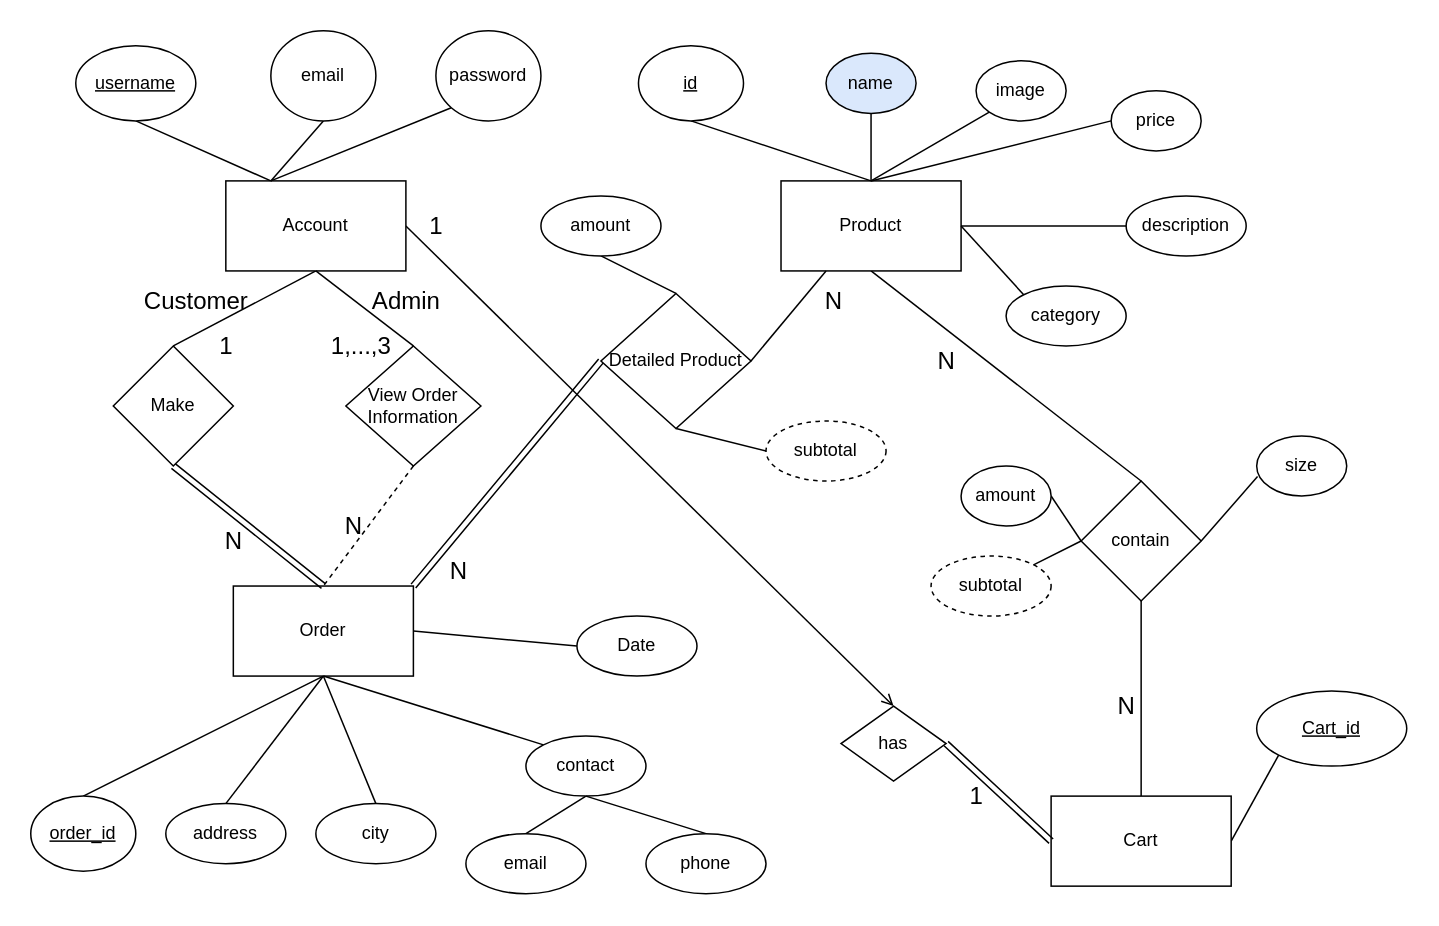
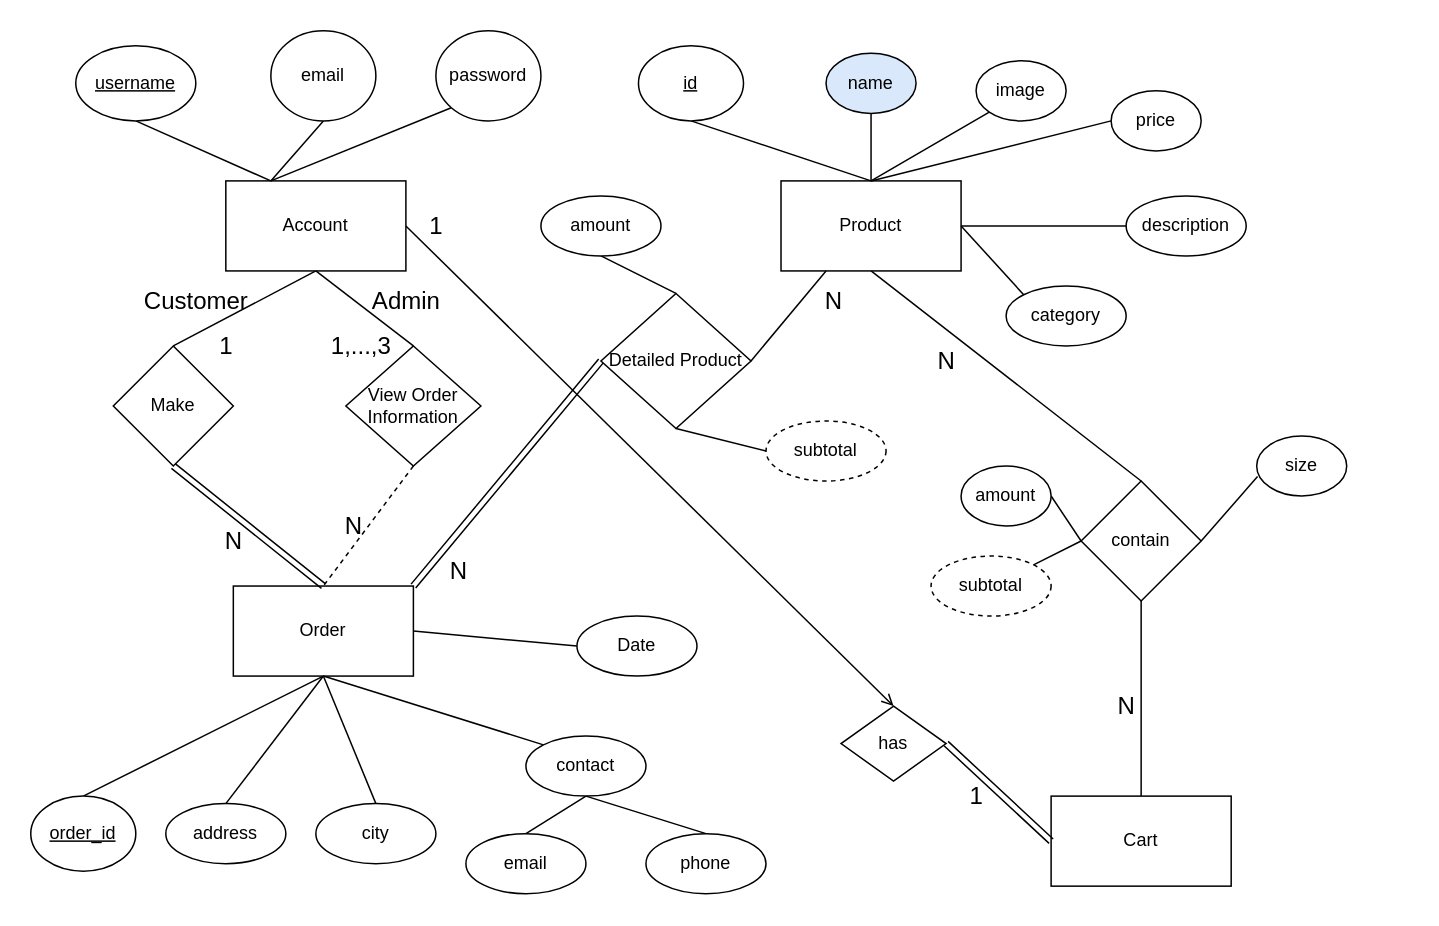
node "Cart_id": removed
edge "Cart_id" -- "Cart": removed
